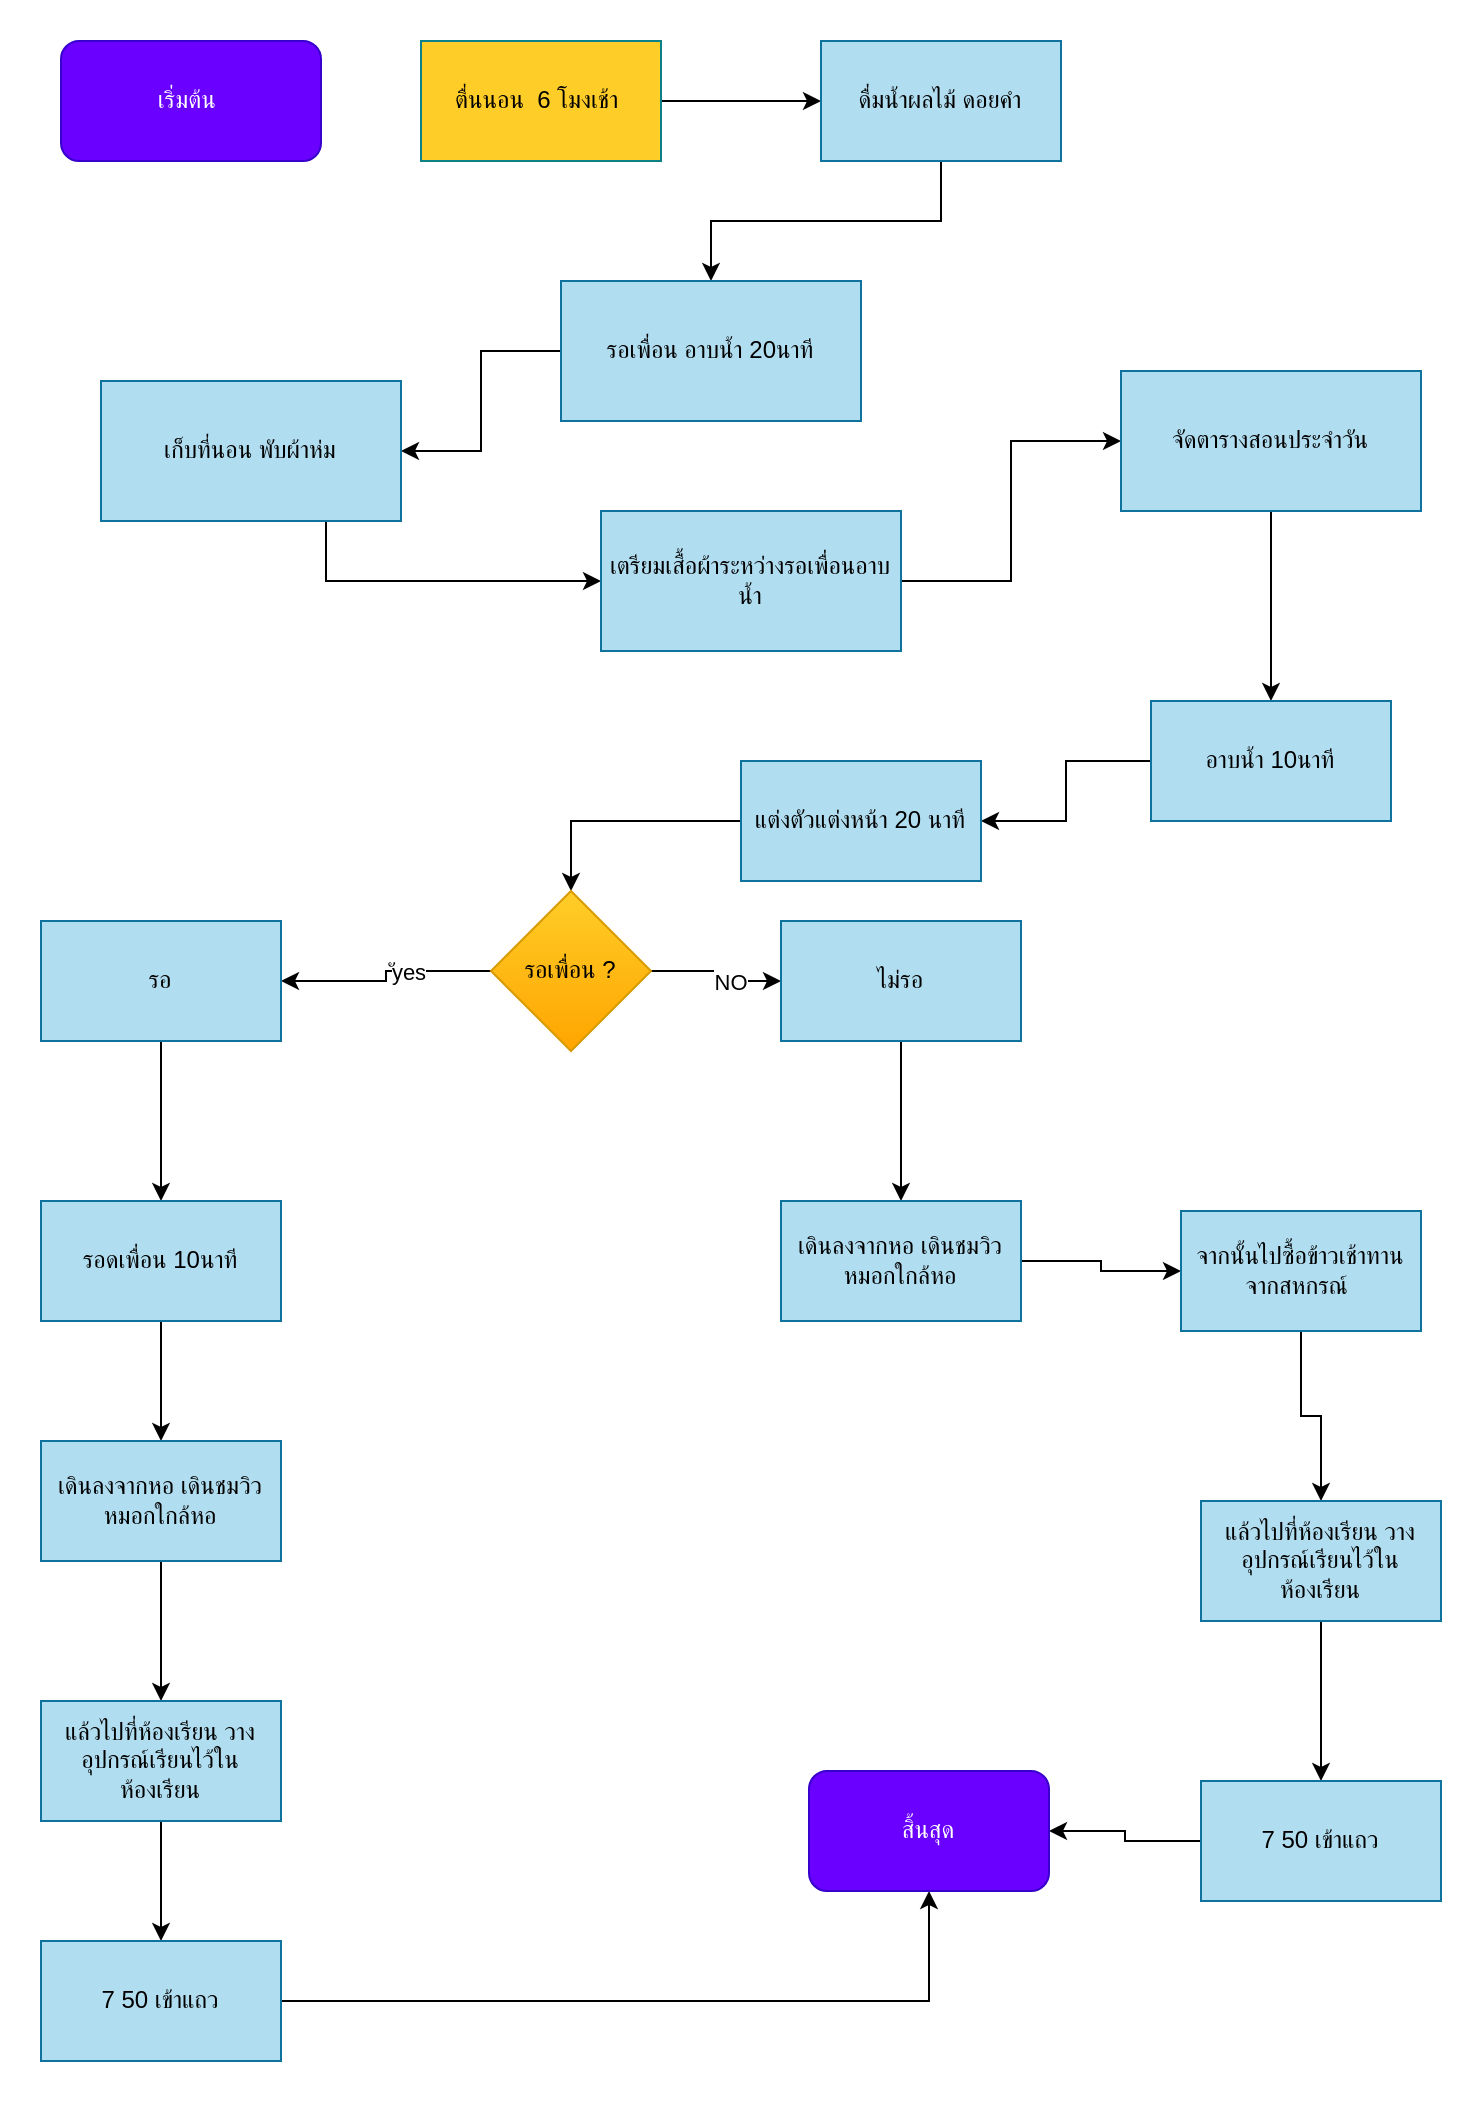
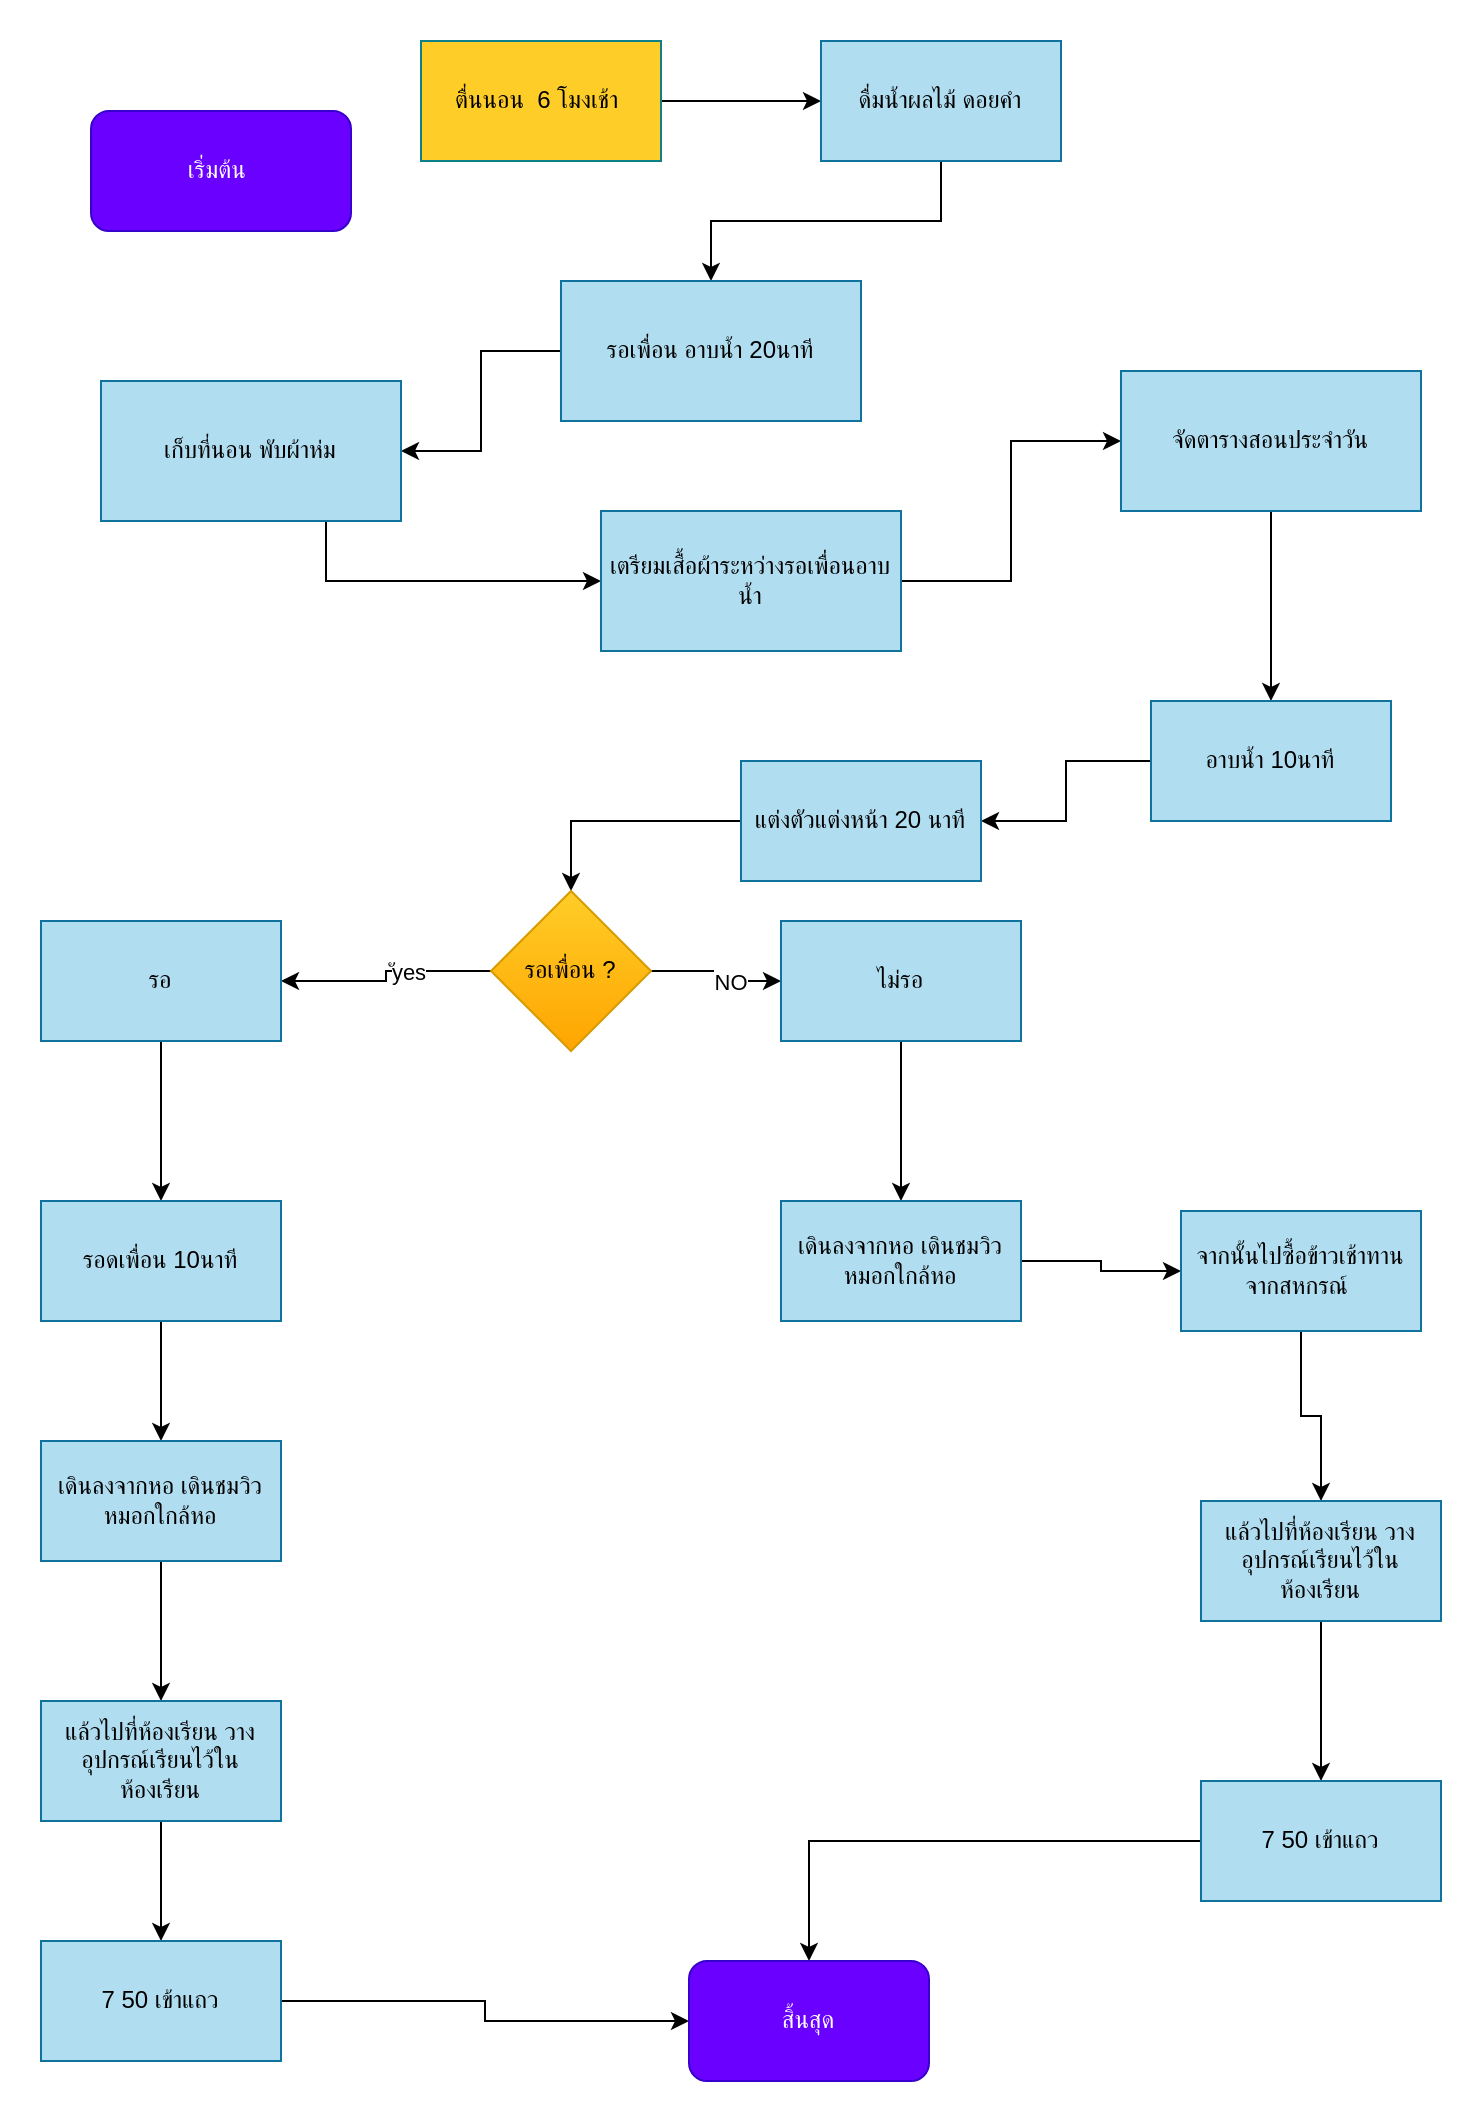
node "เริ่มต้น": moved (191, 101) -> (221, 171)
node "สิ้นสุด": moved (929, 1831) -> (809, 2021)
